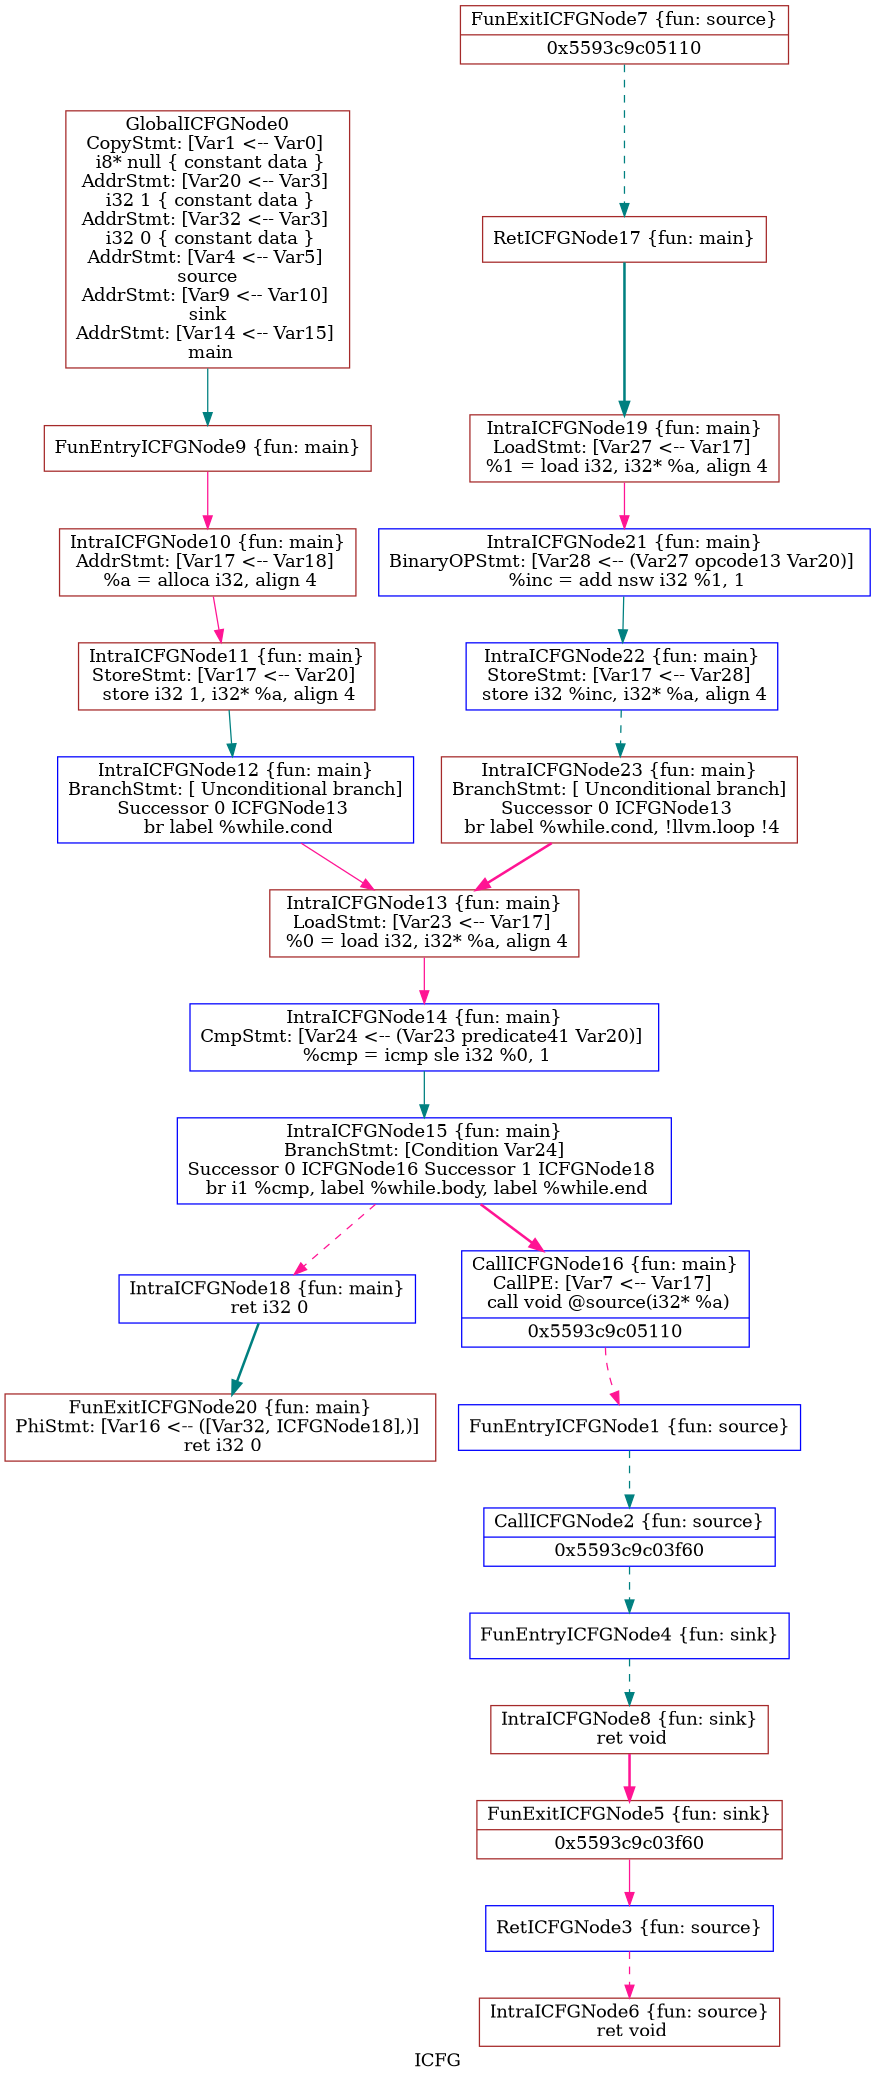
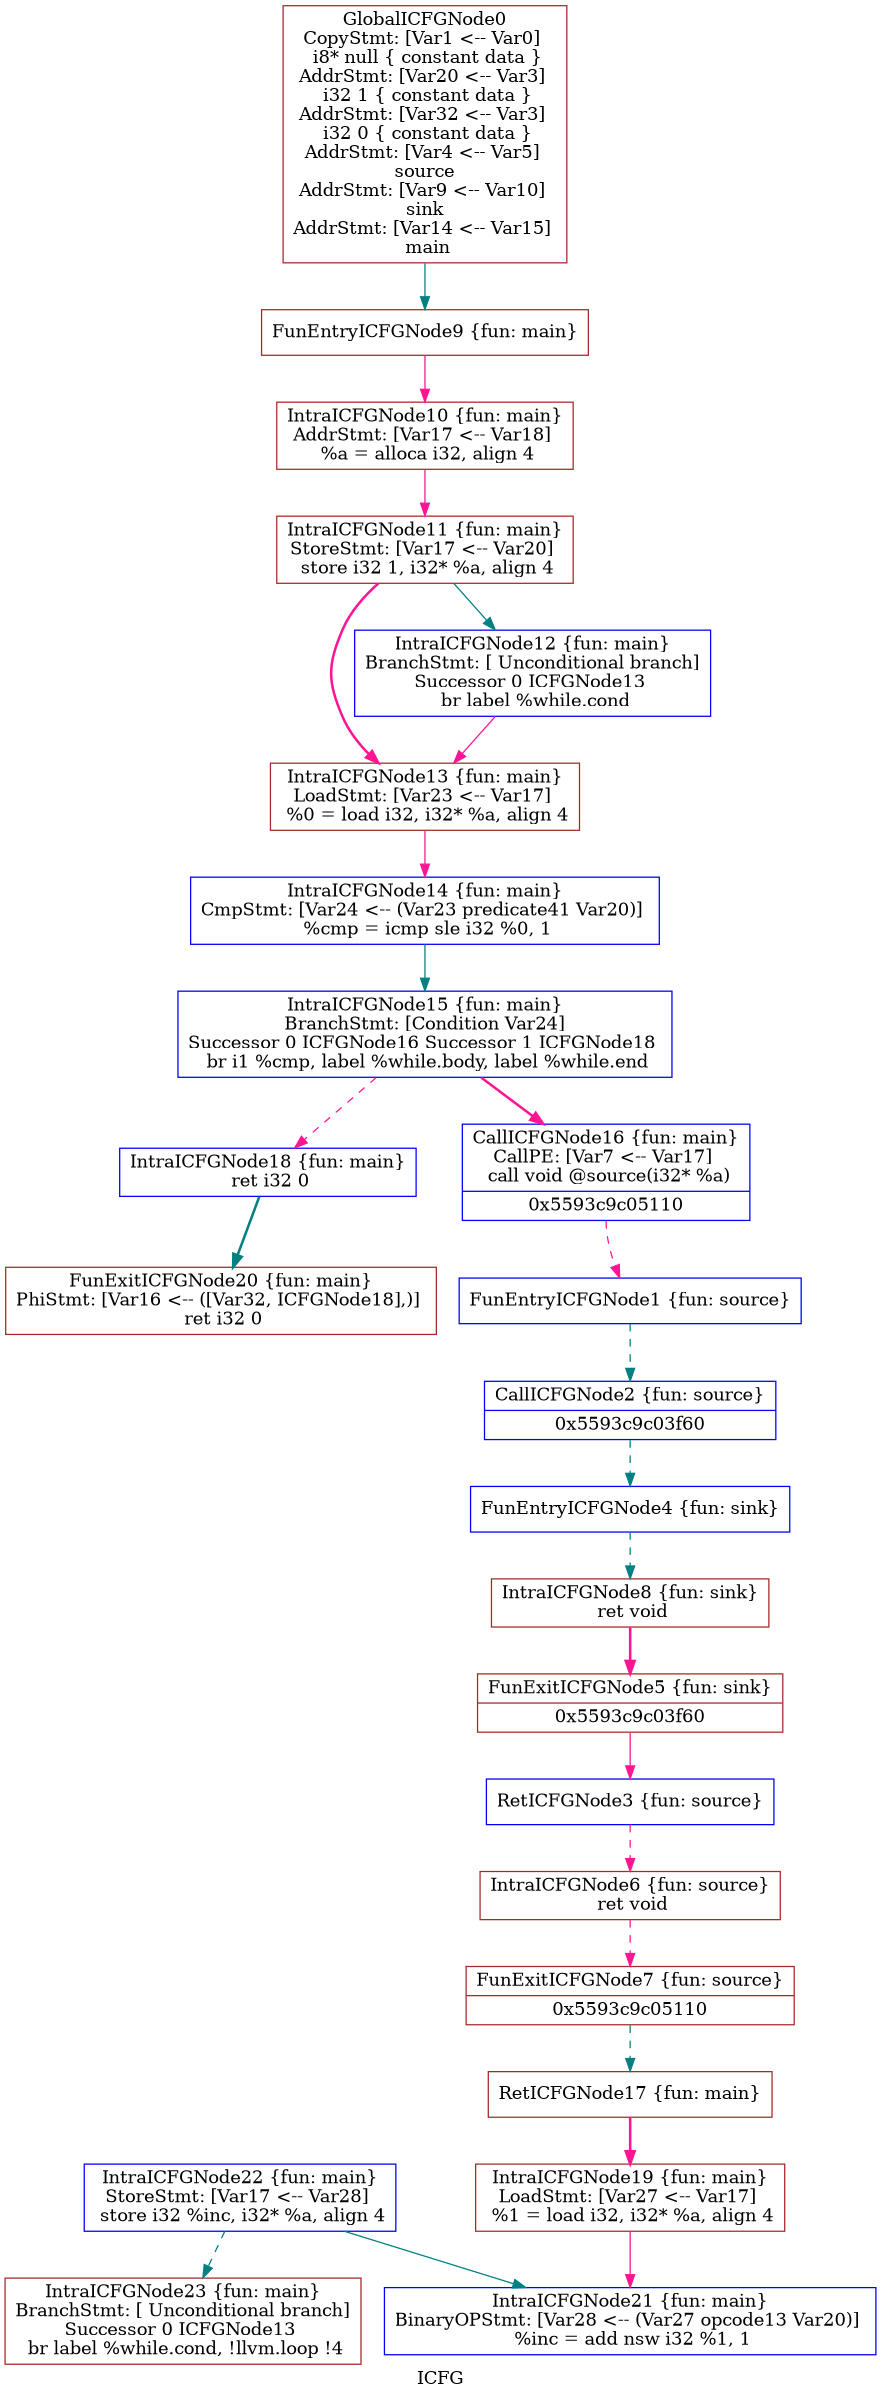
edge "RetICFGNode17 {fun: main}" -> "IntraICFGNode19 {fun: main}": color teal -> deeppink
edge "IntraICFGNode21 {fun: main}" -> "IntraICFGNode22 {fun: main}": reversed
edge "IntraICFGNode23 {fun: main}" -> "IntraICFGNode13 {fun: main}": now "IntraICFGNode11 {fun: main}" -> "IntraICFGNode13 {fun: main}"
edge "IntraICFGNode6 {fun: source}" -> "FunExitICFGNode7 {fun: source}": added
